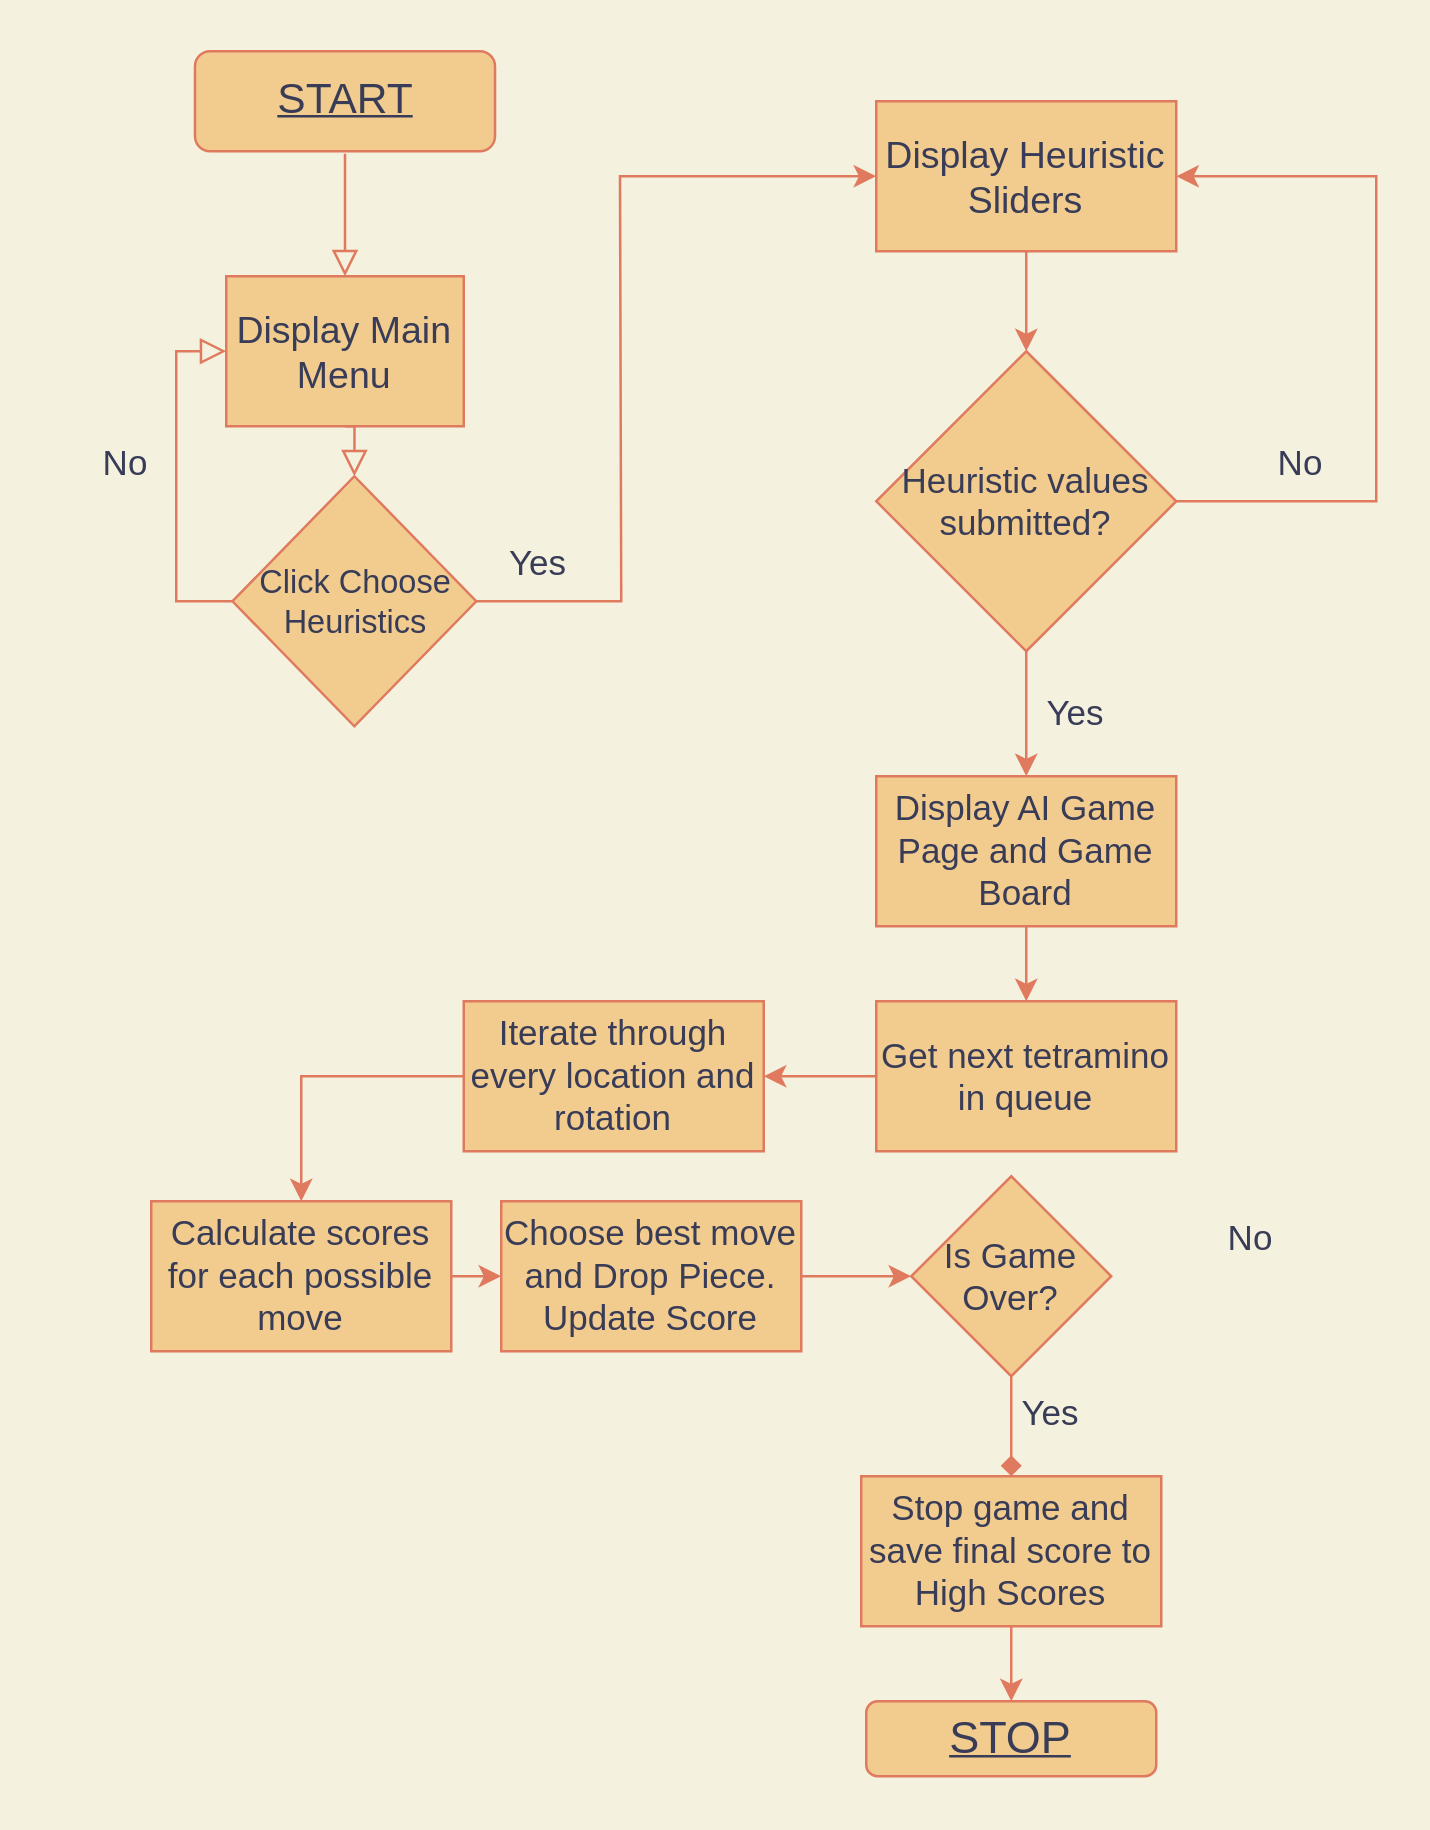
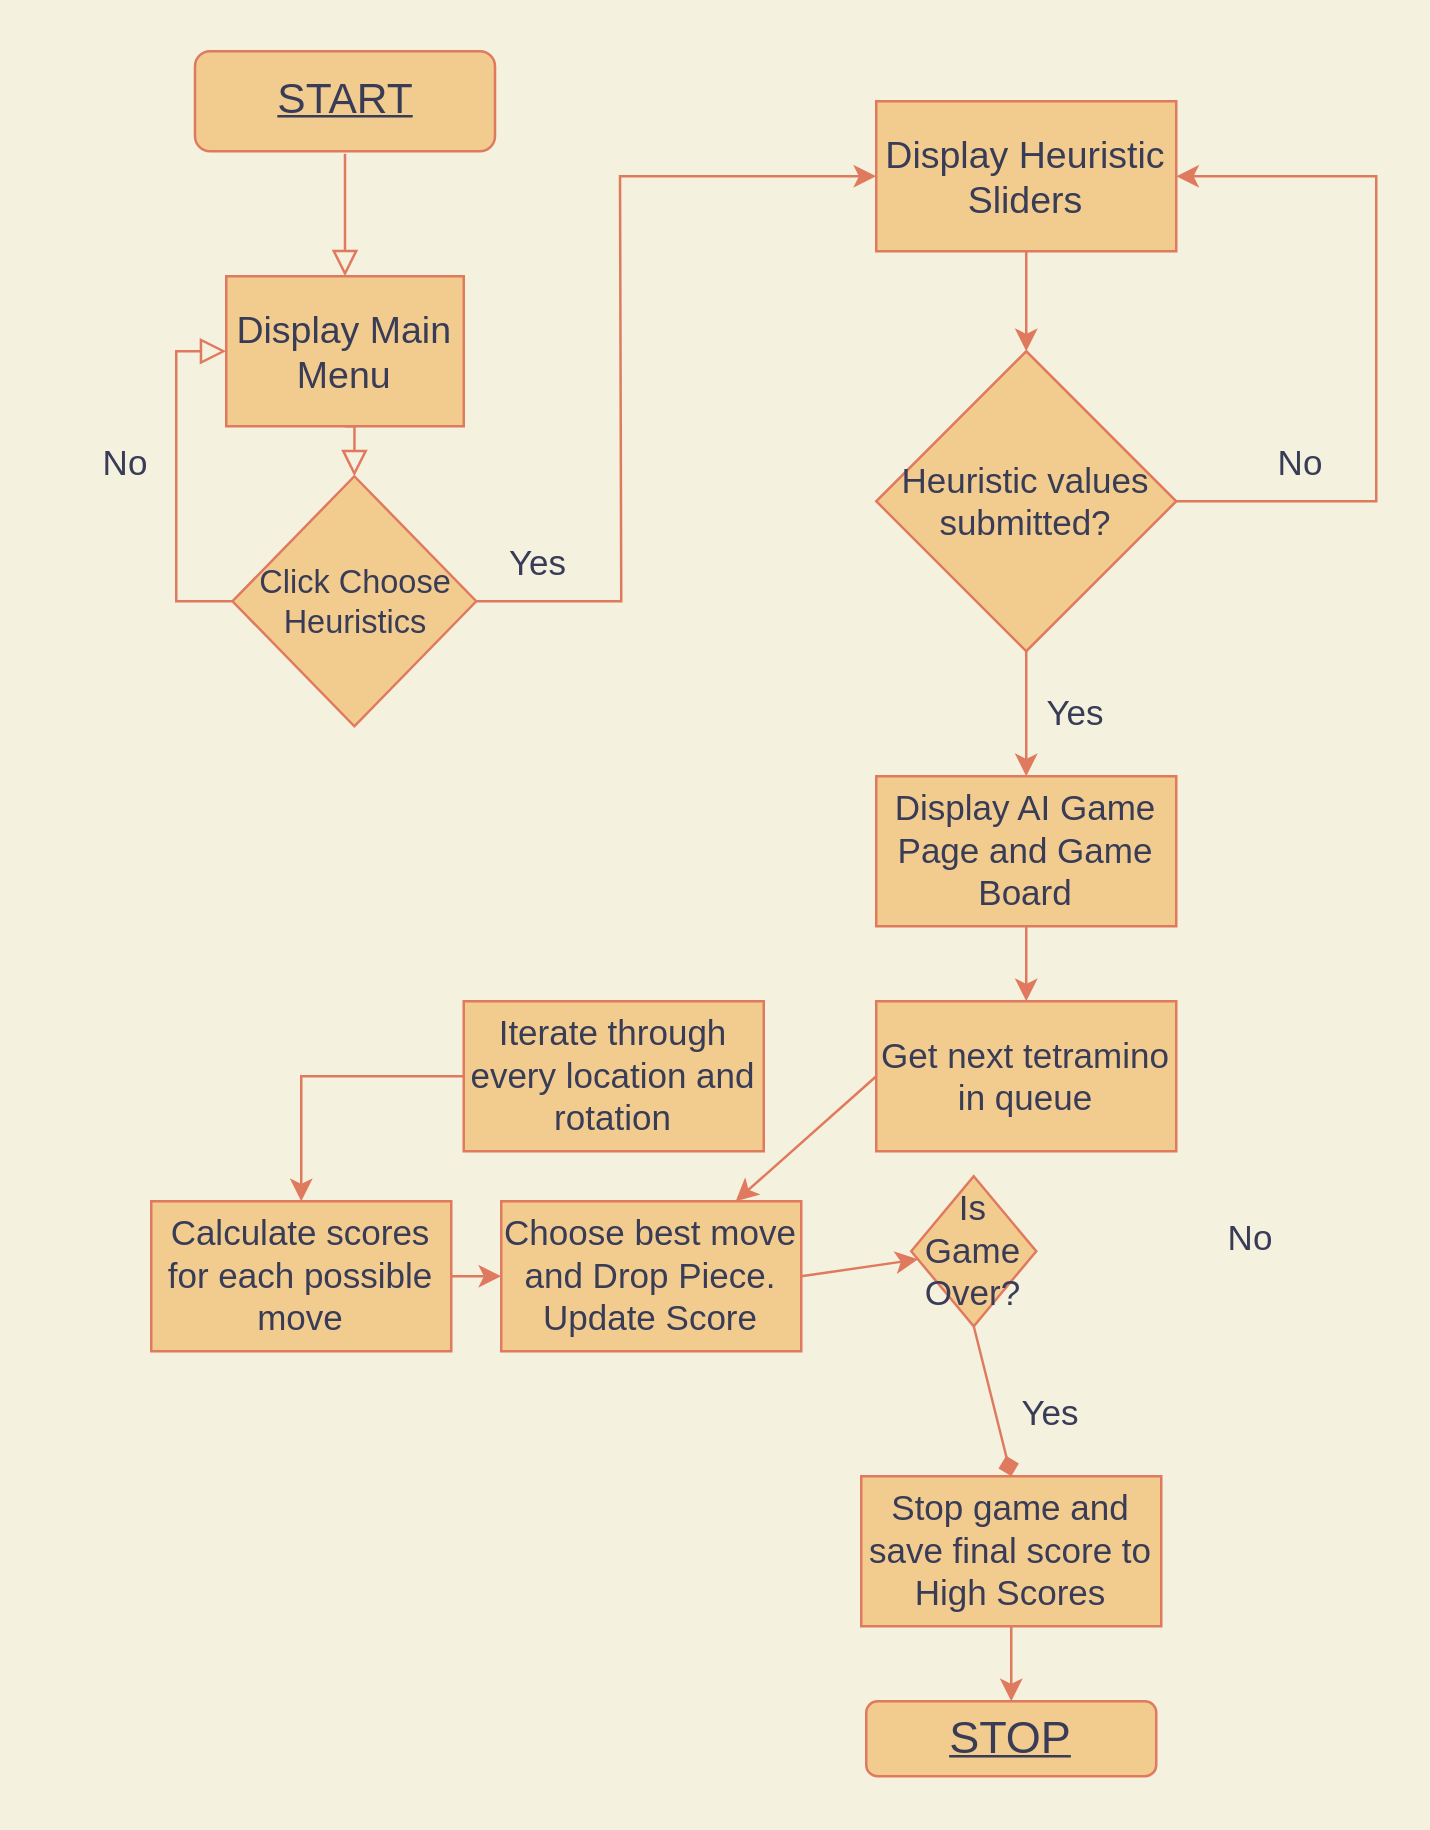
edge "Get next tetramino in queue" -> "Iterate through every location and rotation": now "Get next tetramino in queue" -> "Choose best move and Drop Piece. Update Score"
node "Is Game Over?": size 200x200 -> 125x150
